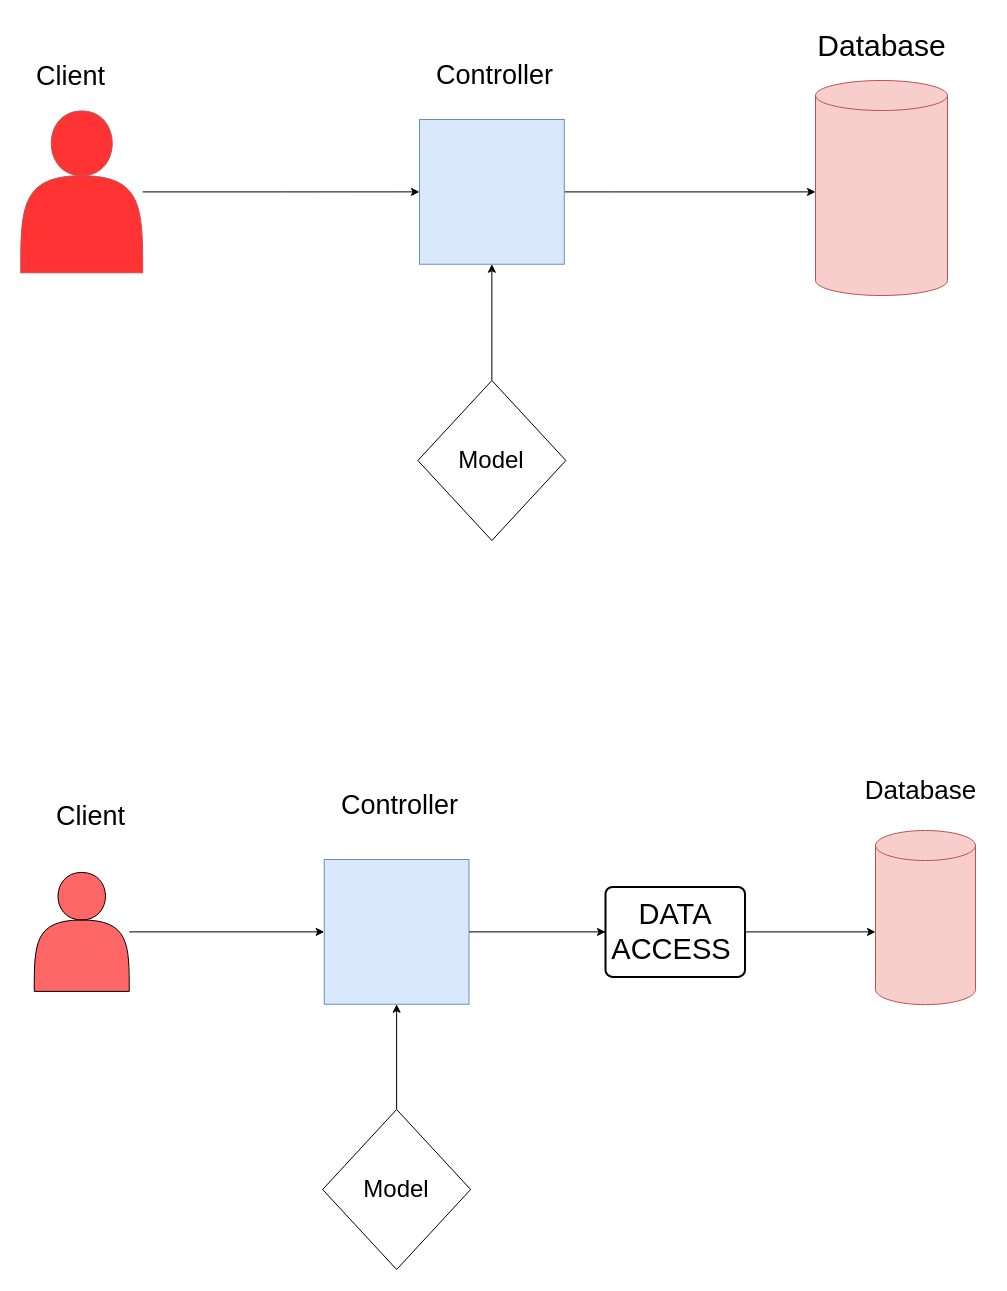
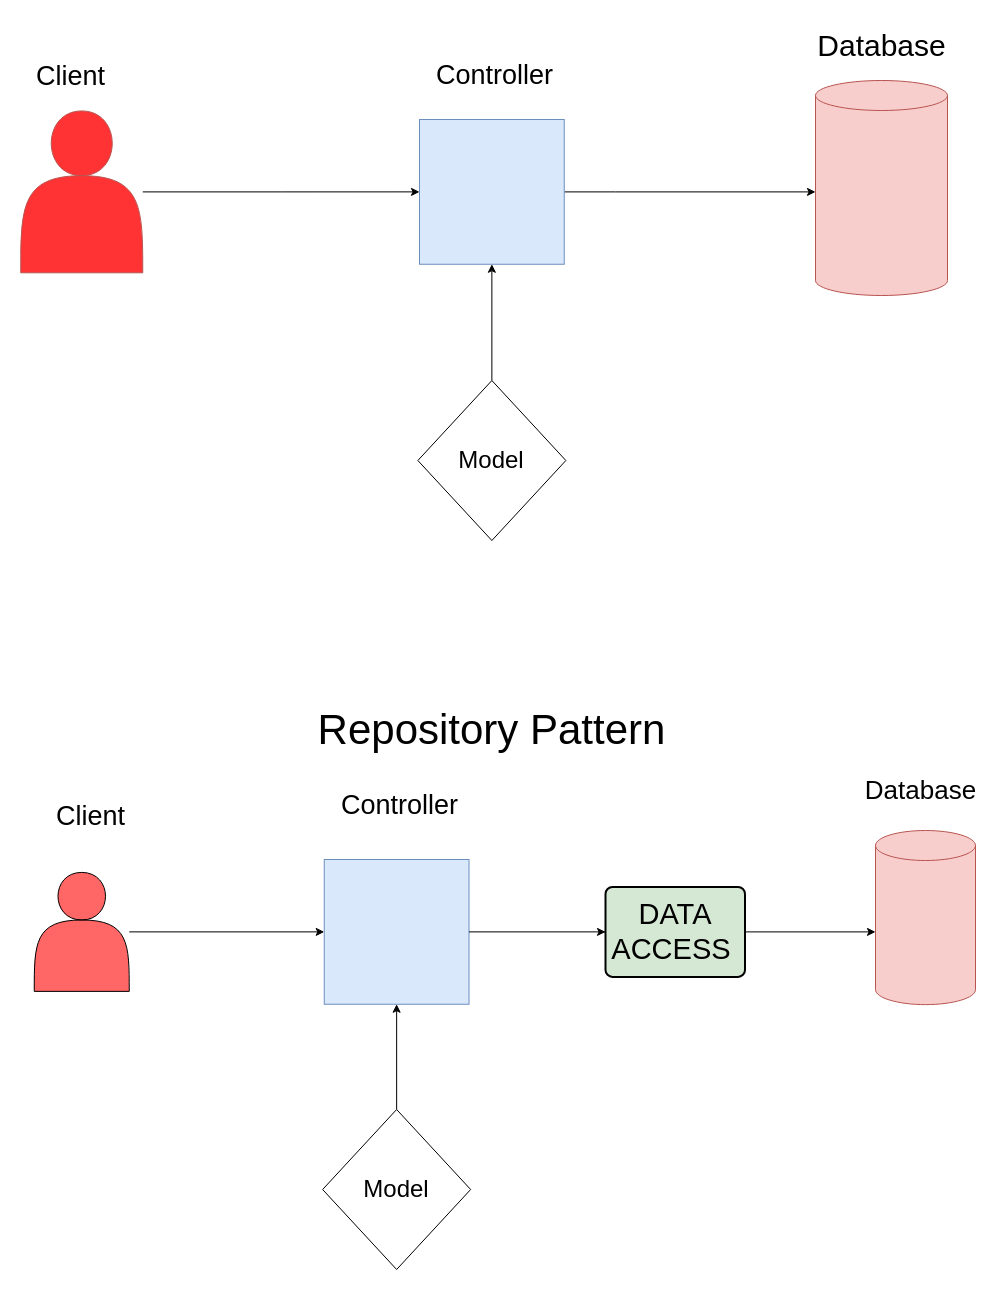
node "Repository Pattern": added
node "DATA ACCESS": fillcolor #ffffff -> #d5e8d4
